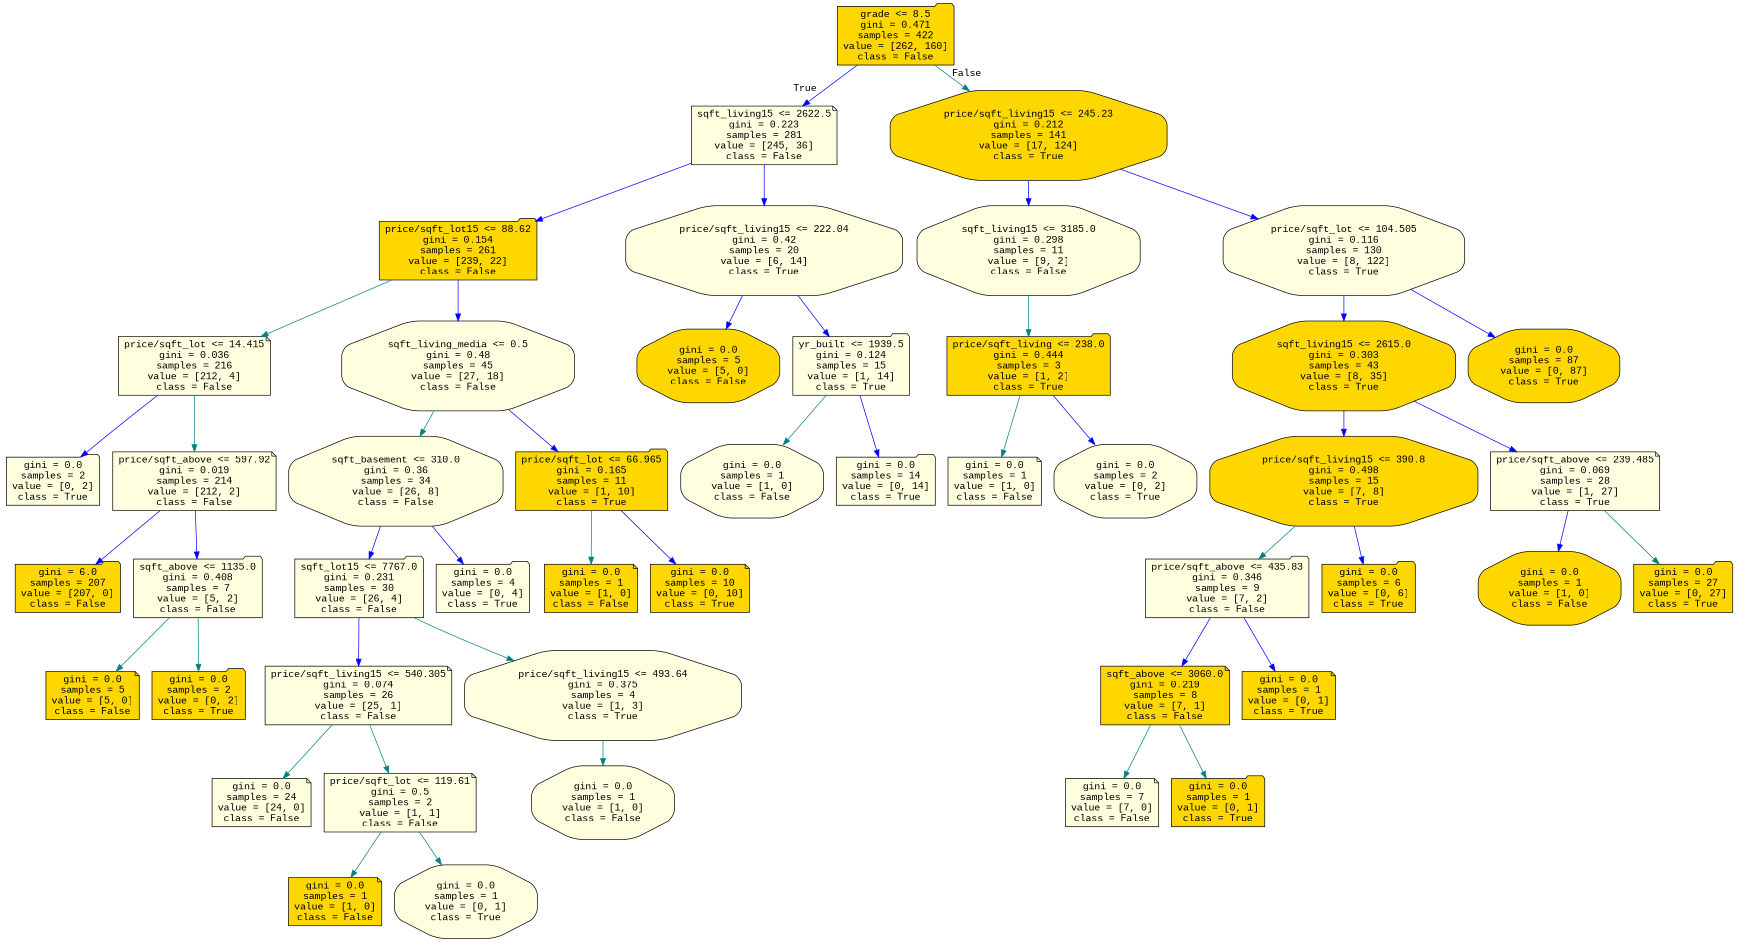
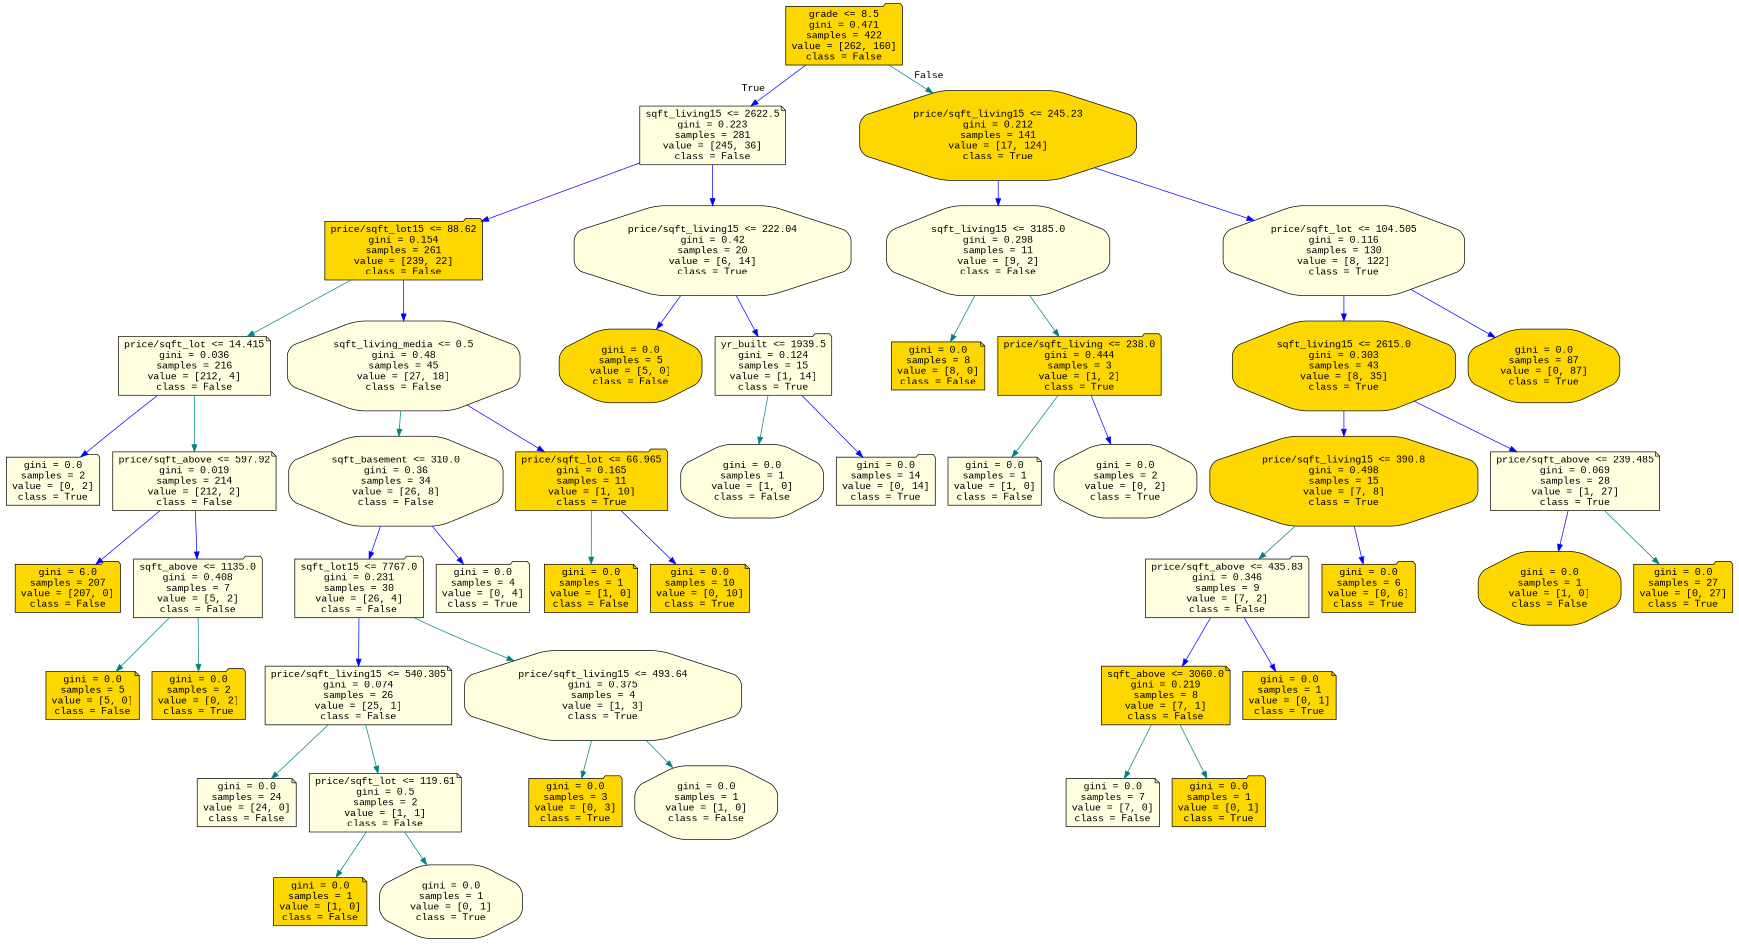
node "gini = 0.0 samples = 8 value = [8, 0] class = False": added
node "gini = 0.0 samples = 3 value = [0, 3] class = True": added
